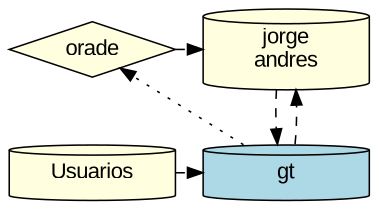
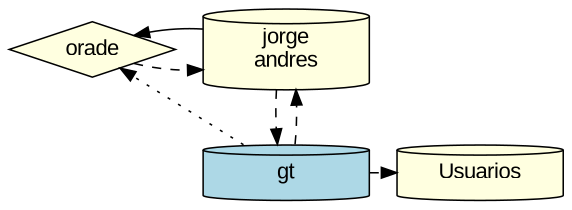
edge "jorge andres" -> "orade": added
edge "Usuarios" -> "gt": reversed
